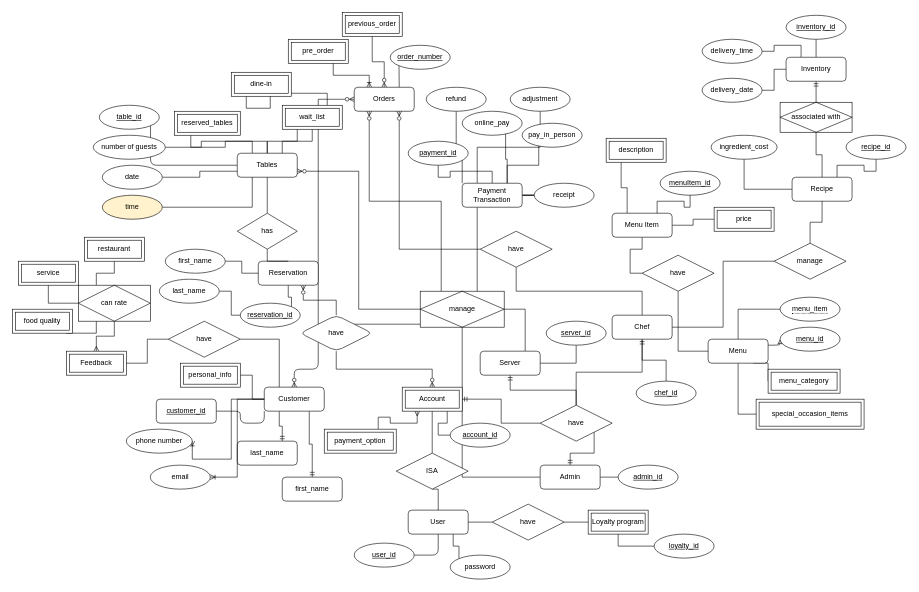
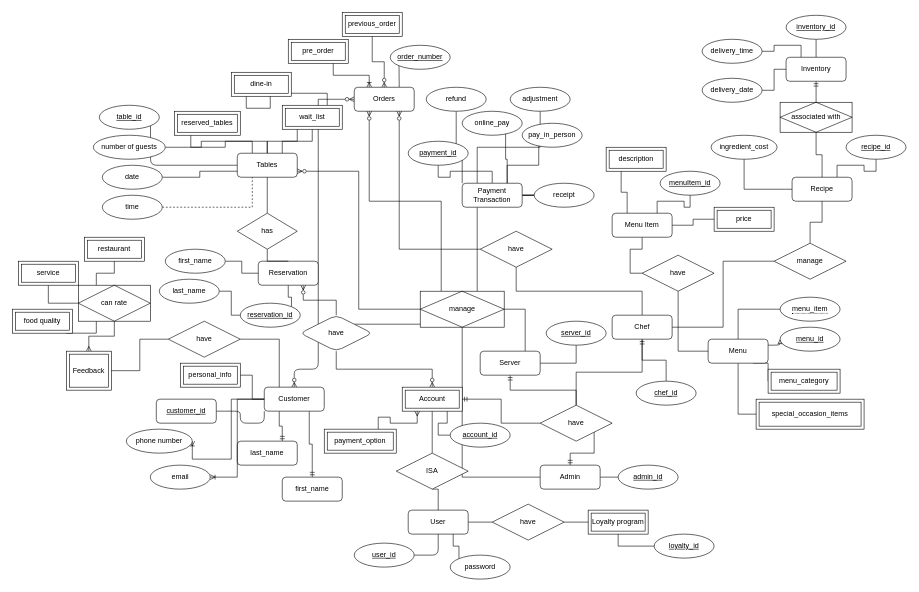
node "description": moved (636, 150) -> (636, 159)
node "time": fillcolor #fff2cc -> #ffffff
edge "Tables" -- "time": style solid -> dashed
node "Feedback": size 60x24 -> 45x39
